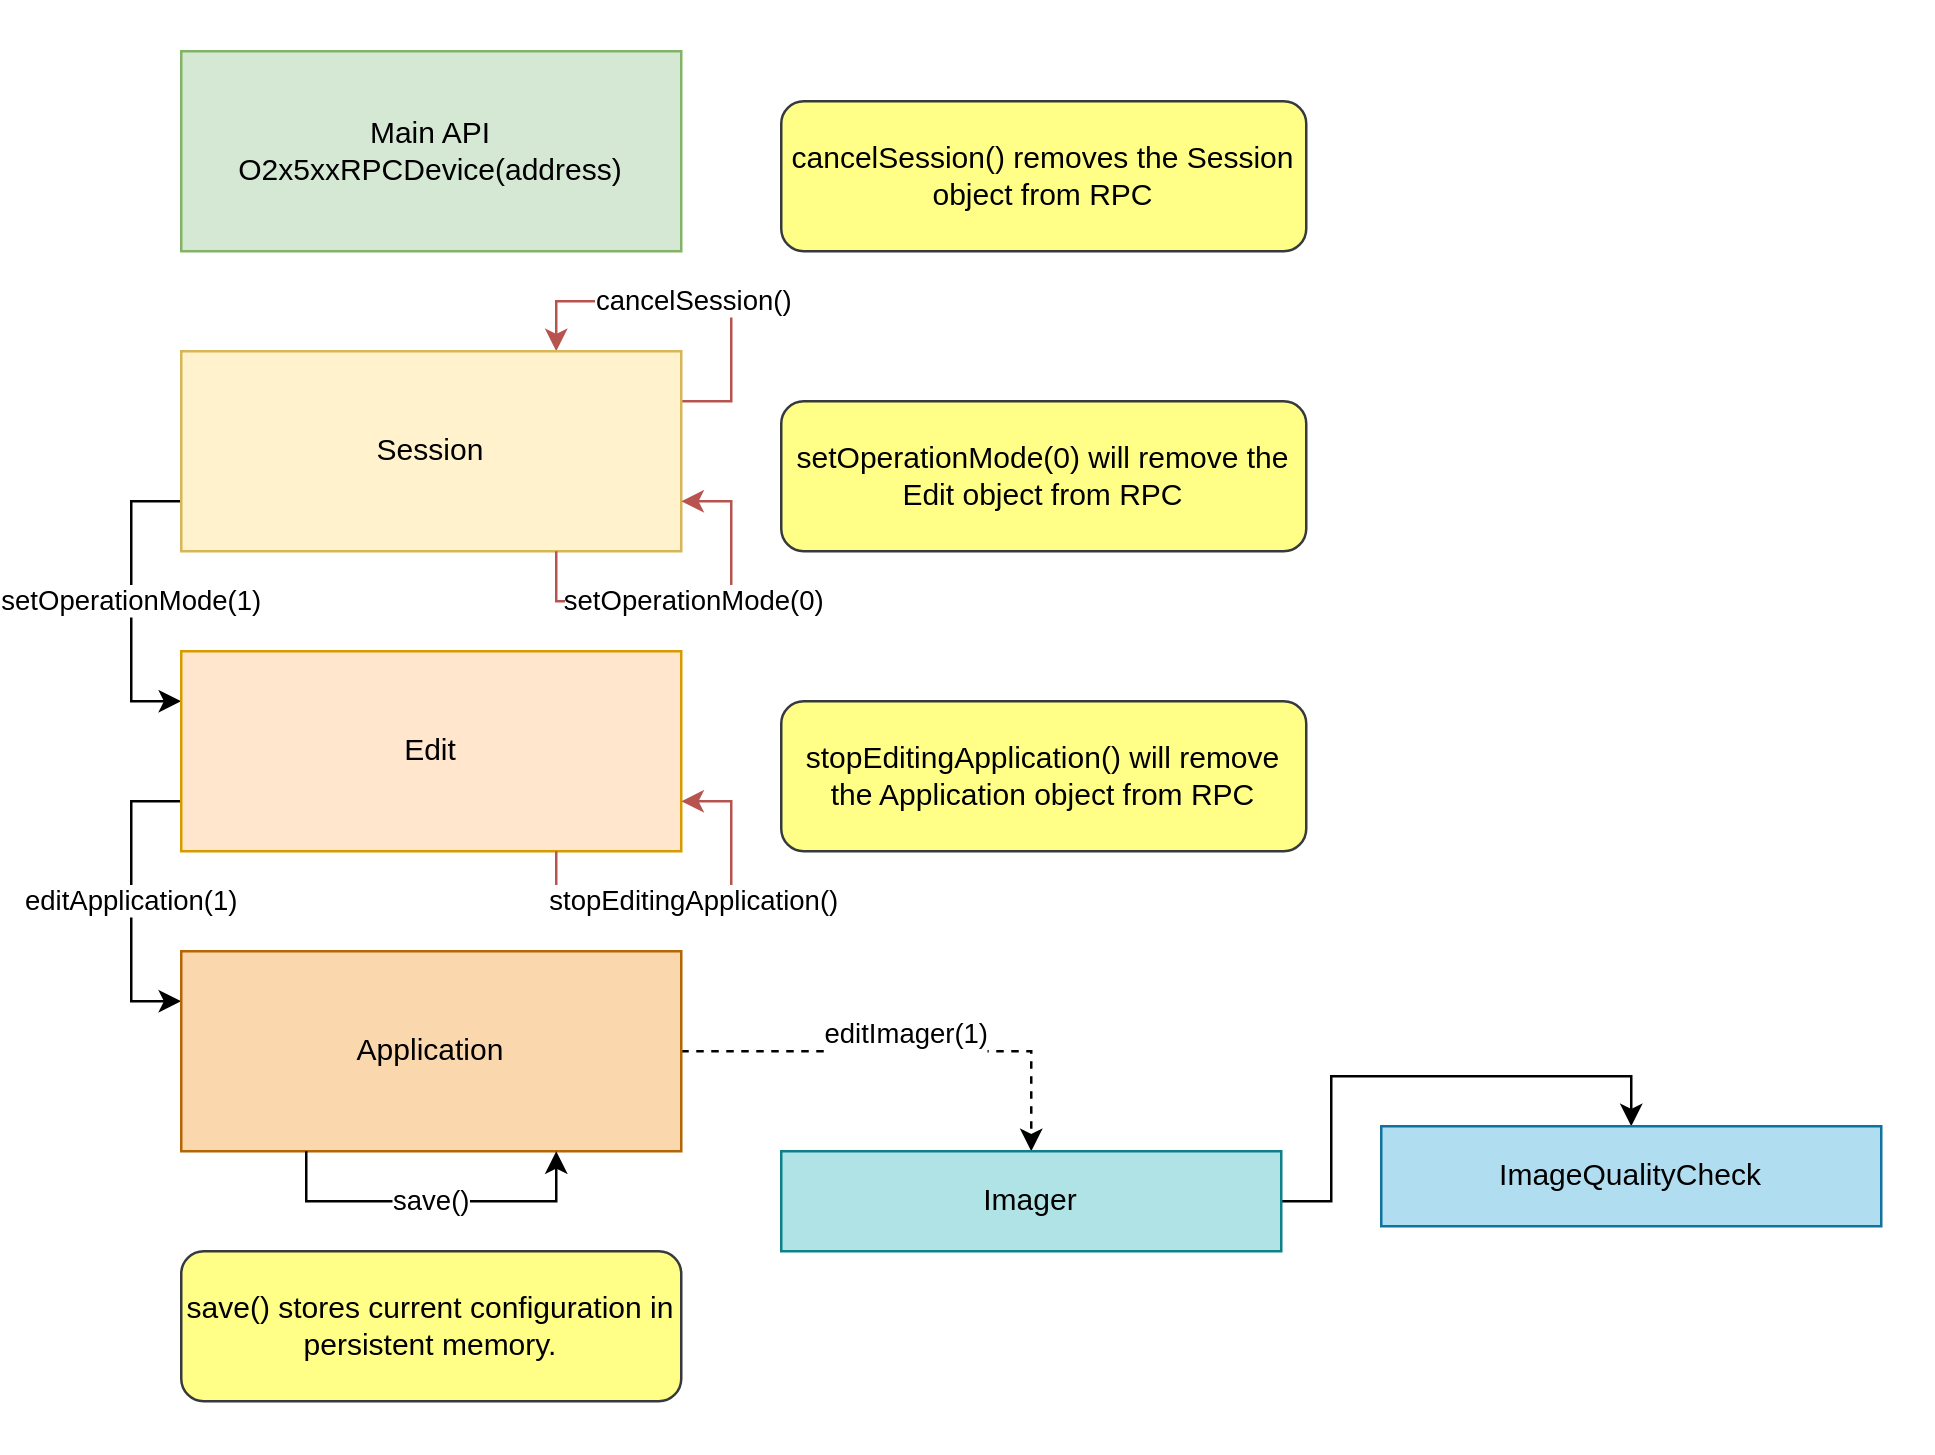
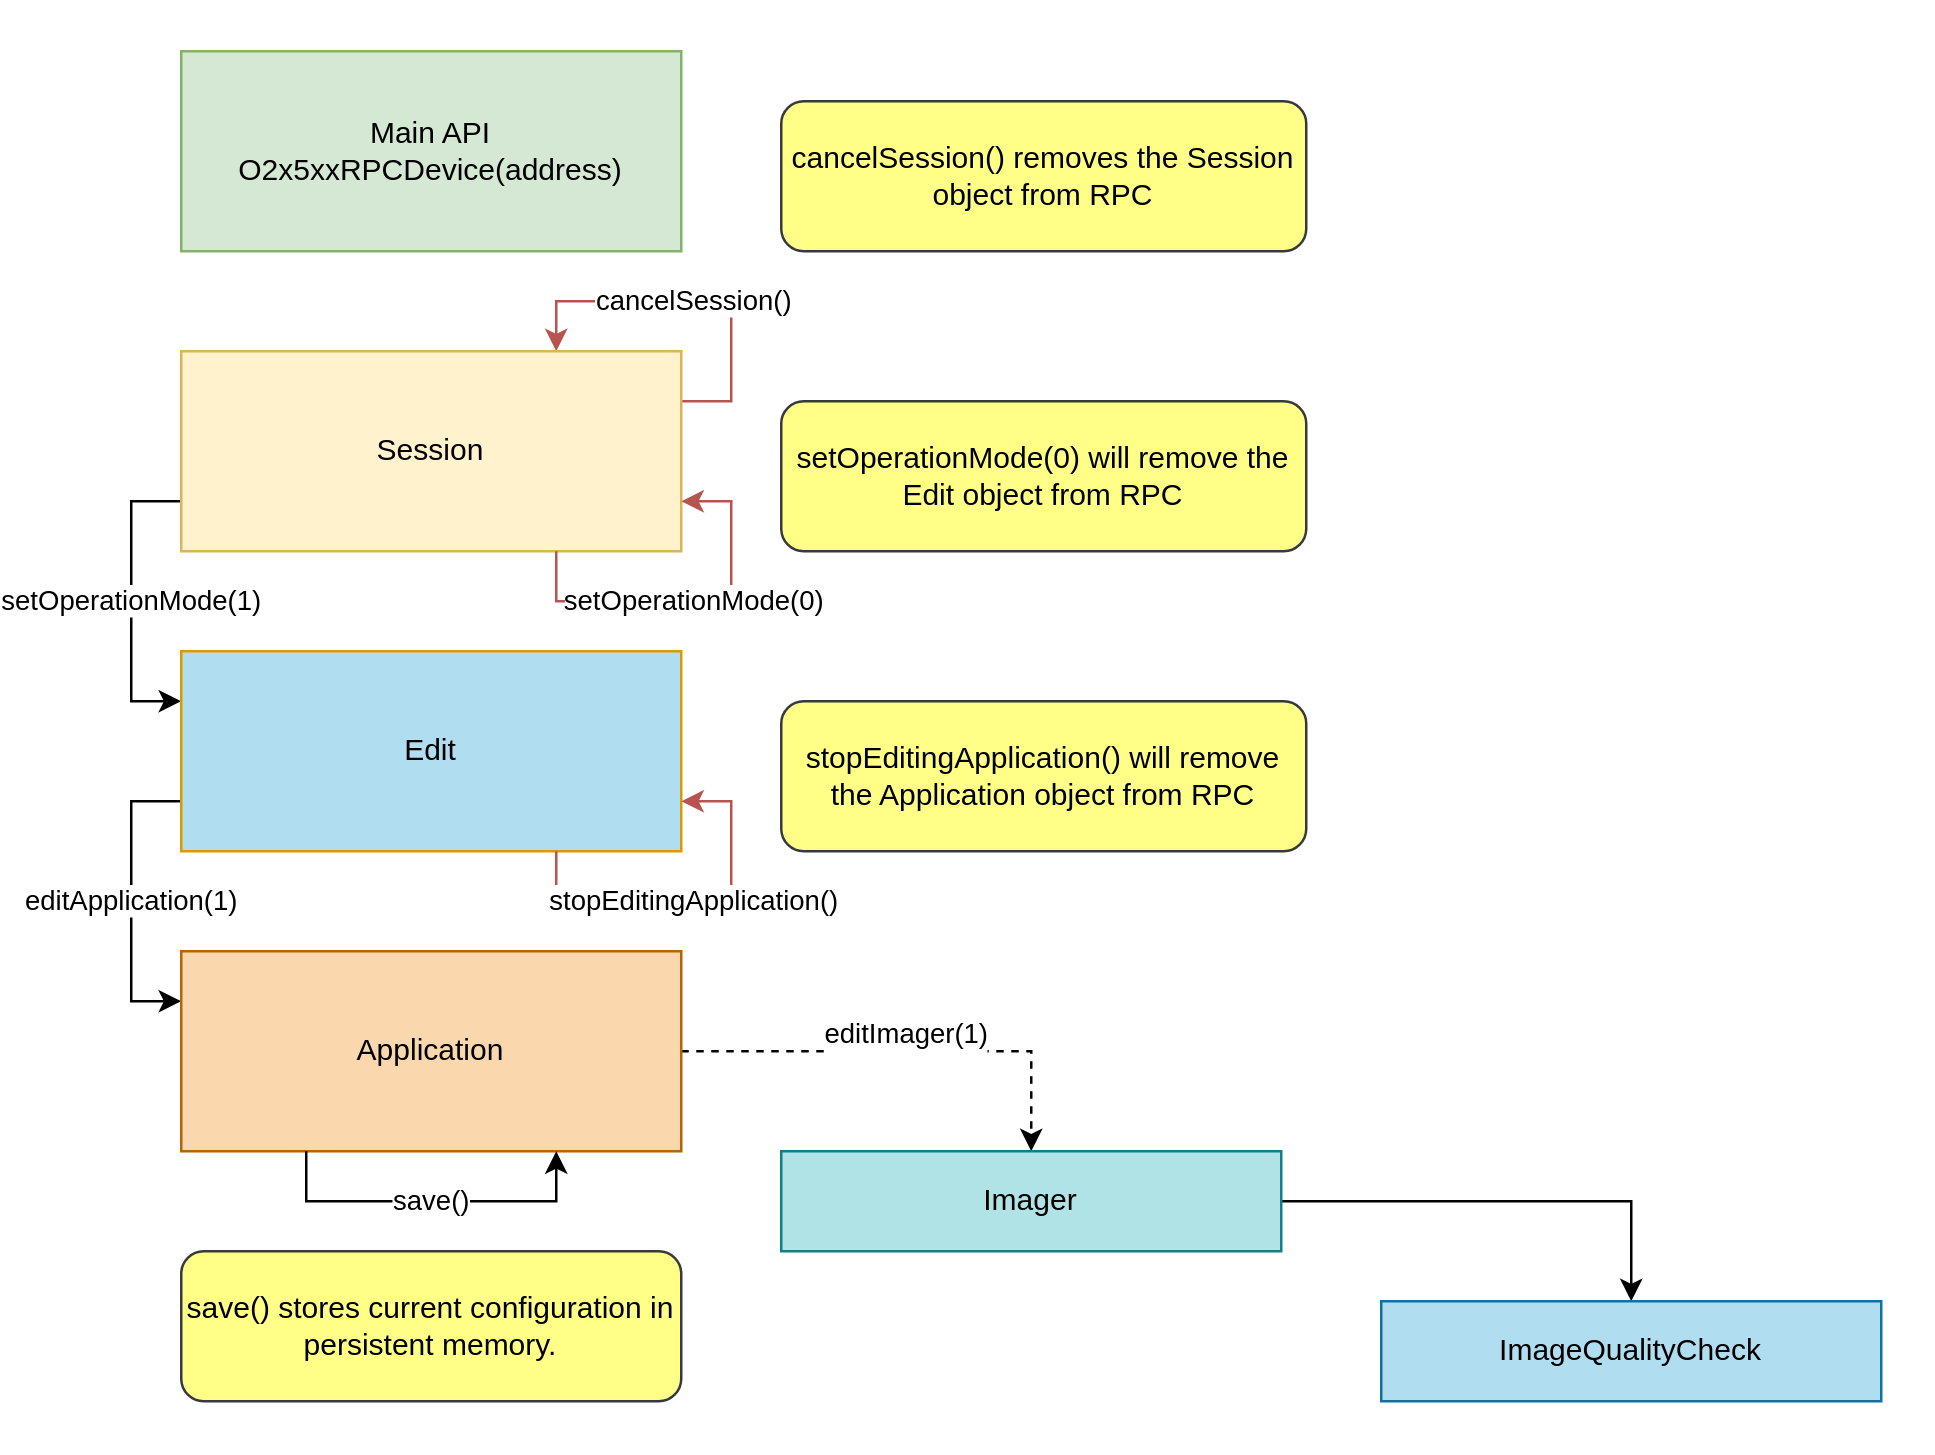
node "Edit": fillcolor #ffe6cc -> #b1ddf0
node "ImageQualityCheck": moved (1631, 1176) -> (1631, 1351)
